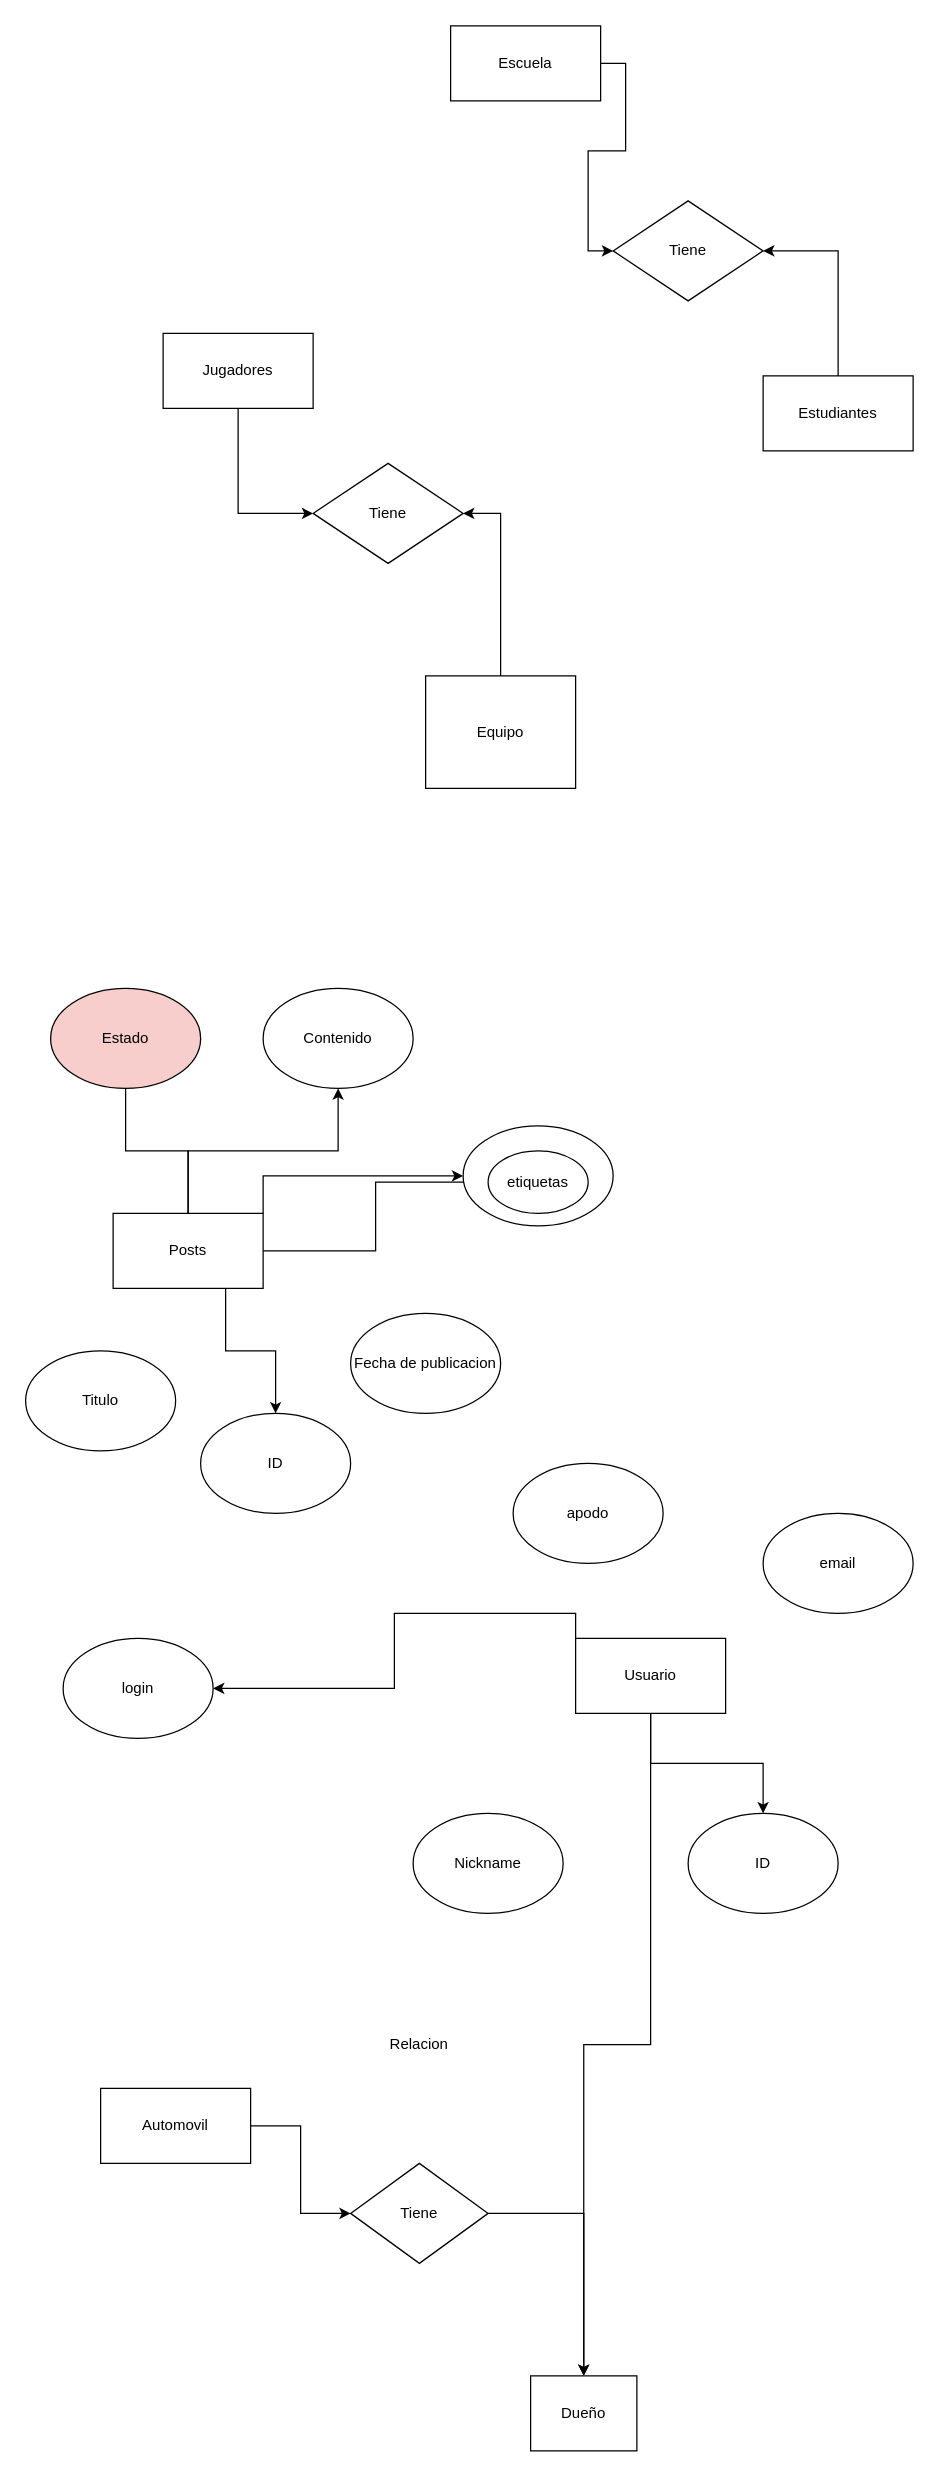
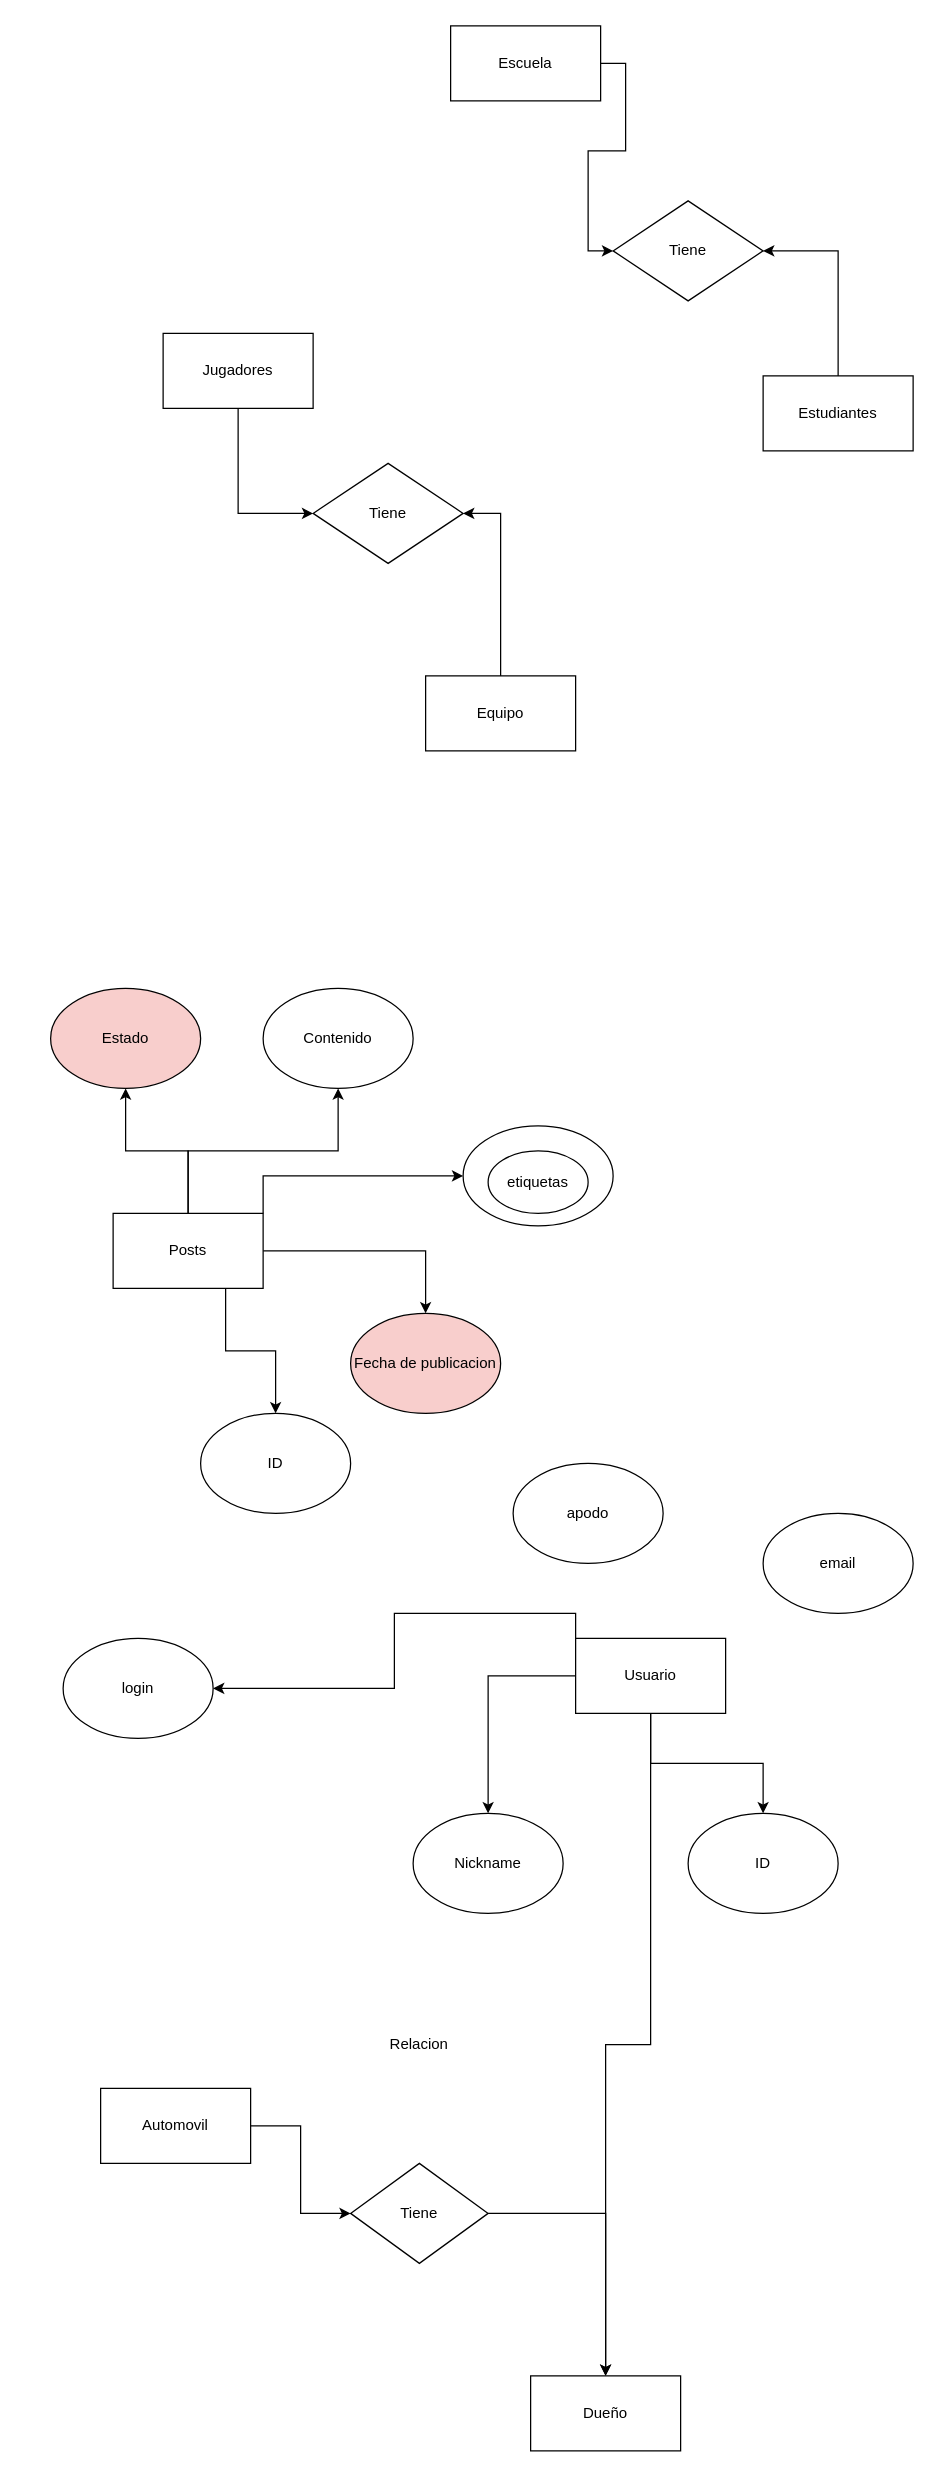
node "Equipo": size 150x113 -> 150x75
edge "Estado" -- "Posts": arrowhead none -> classic
edge "Posts" -> "etiquetas": now "Posts" -> "Fecha de publicacion"
node "Fecha de publicacion": fillcolor #ffffff -> #f8cecc
node "Titulo": removed
edge "Usuario" -> "Nickname": added
node "Dueño": size 106x75 -> 150x75
